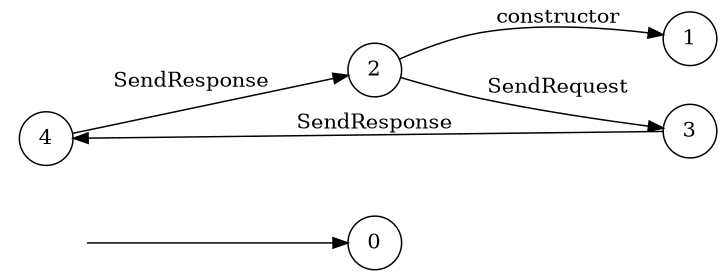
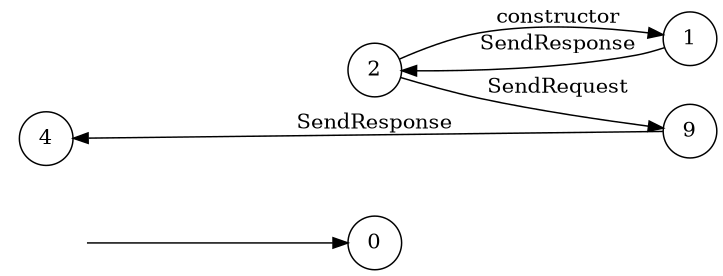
edge "4" -> "2": now "1" -> "2"
node "3": label "3" -> "9"
